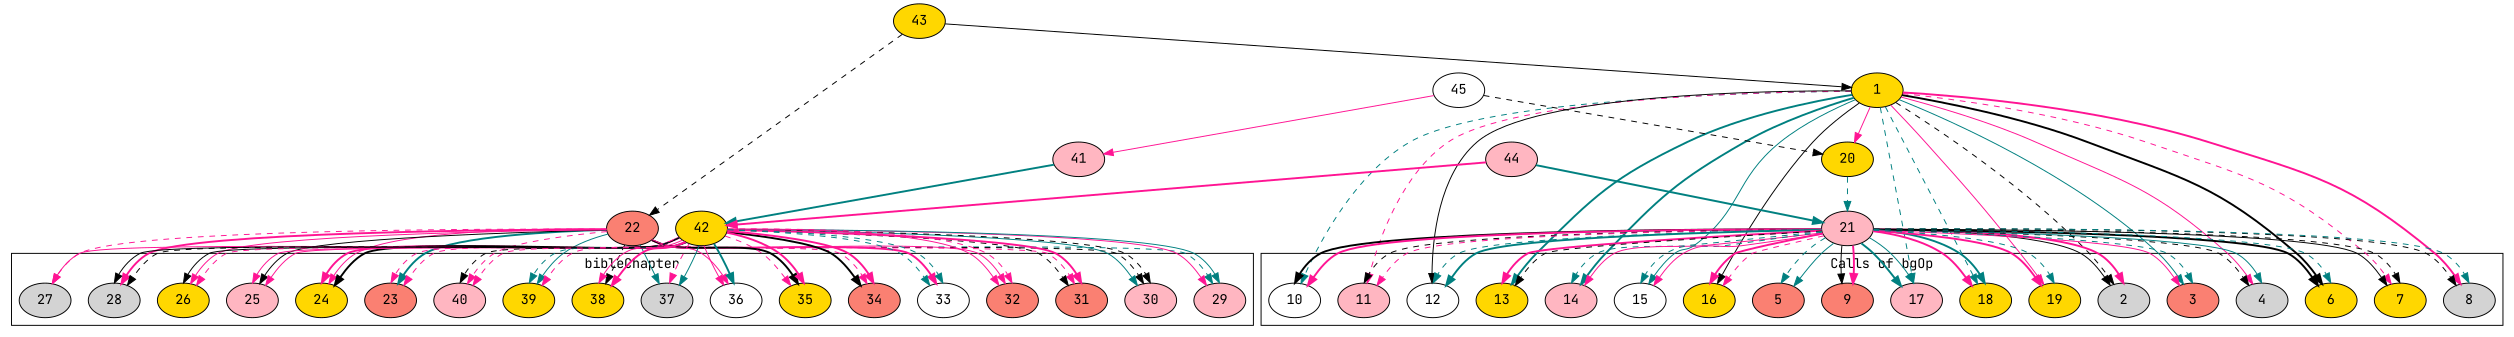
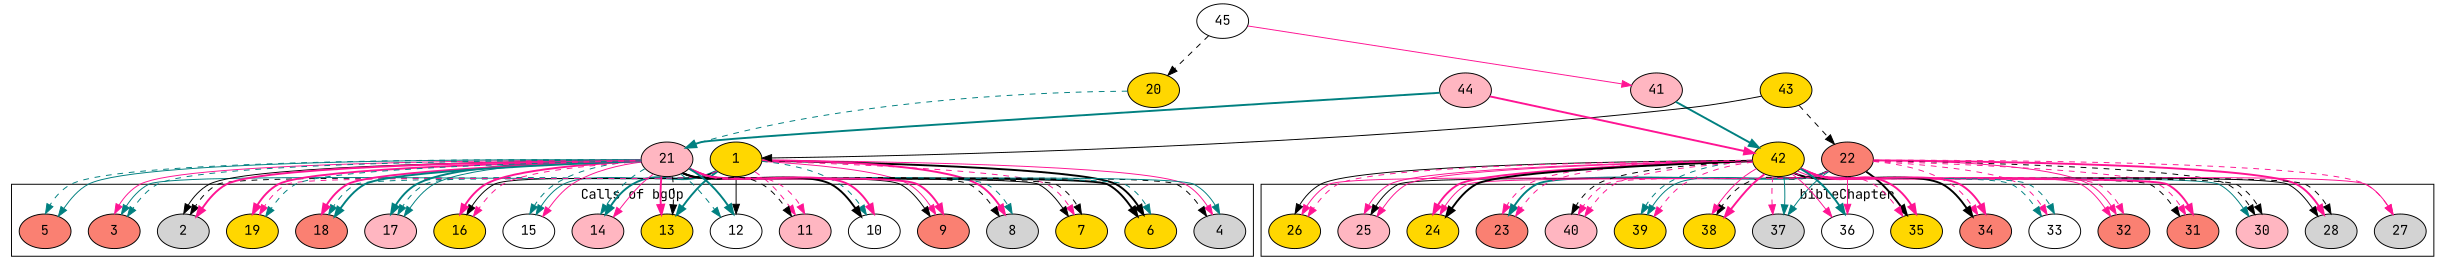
edge "1" -> "20": now "1" -> "9"
edge "1" -> "19": style solid -> dashed
edge "22" -> "33": style bold -> dashed
node "29": removed
node "18": fillcolor gold -> salmon
